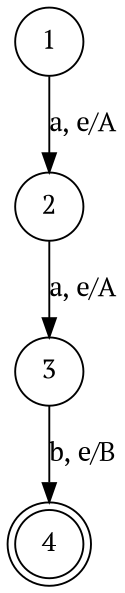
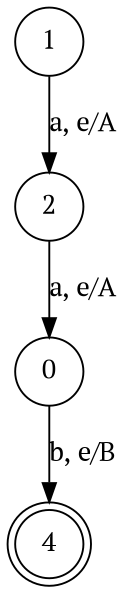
node "3": label "3" -> "0"
